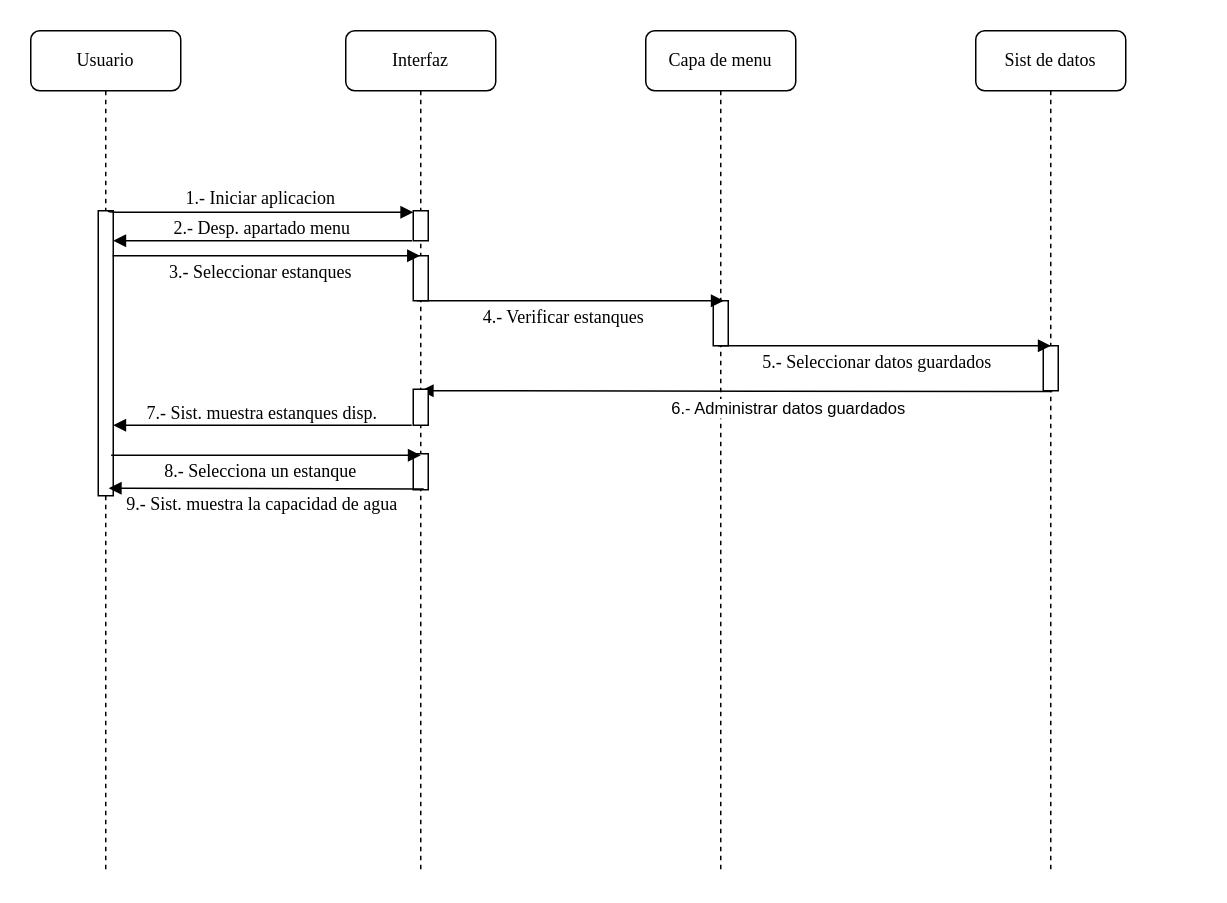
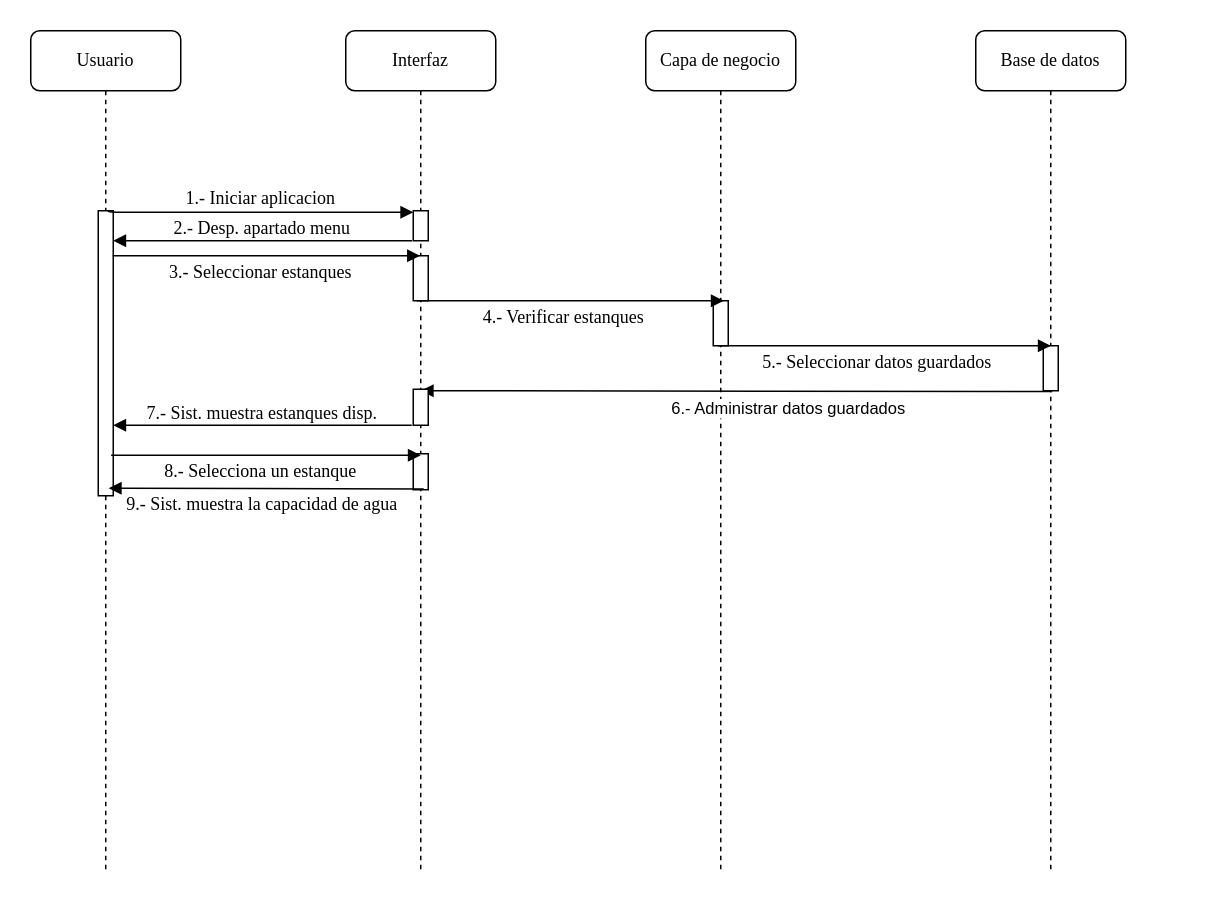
node "Capa de menu": label "Capa de menu" -> "Capa de negocio"
node "Sist de datos": label "Sist de datos" -> "Base de datos"
